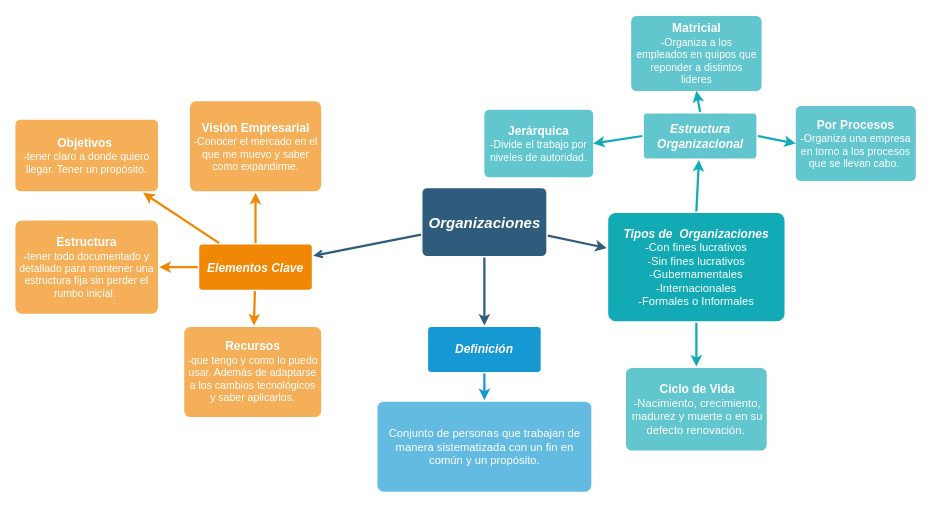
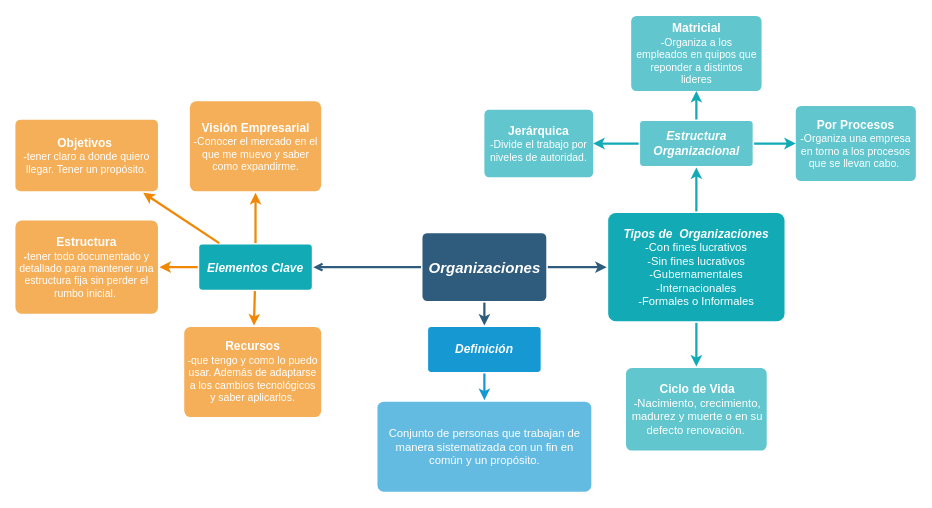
node "Estructura Organizacional": moved (700, 136) -> (696, 143)
node "Organizaciones": moved (484, 222) -> (484, 267)
node "Elementos Clave": fillcolor #f08705 -> #12aab5
